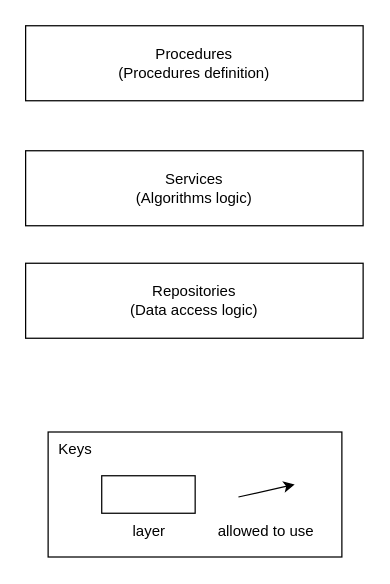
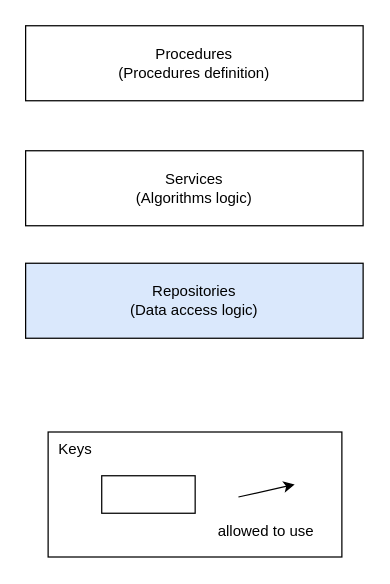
node "Repositories (Data access logic)": fillcolor #ffffff -> #dae8fc
node "layer": removed
